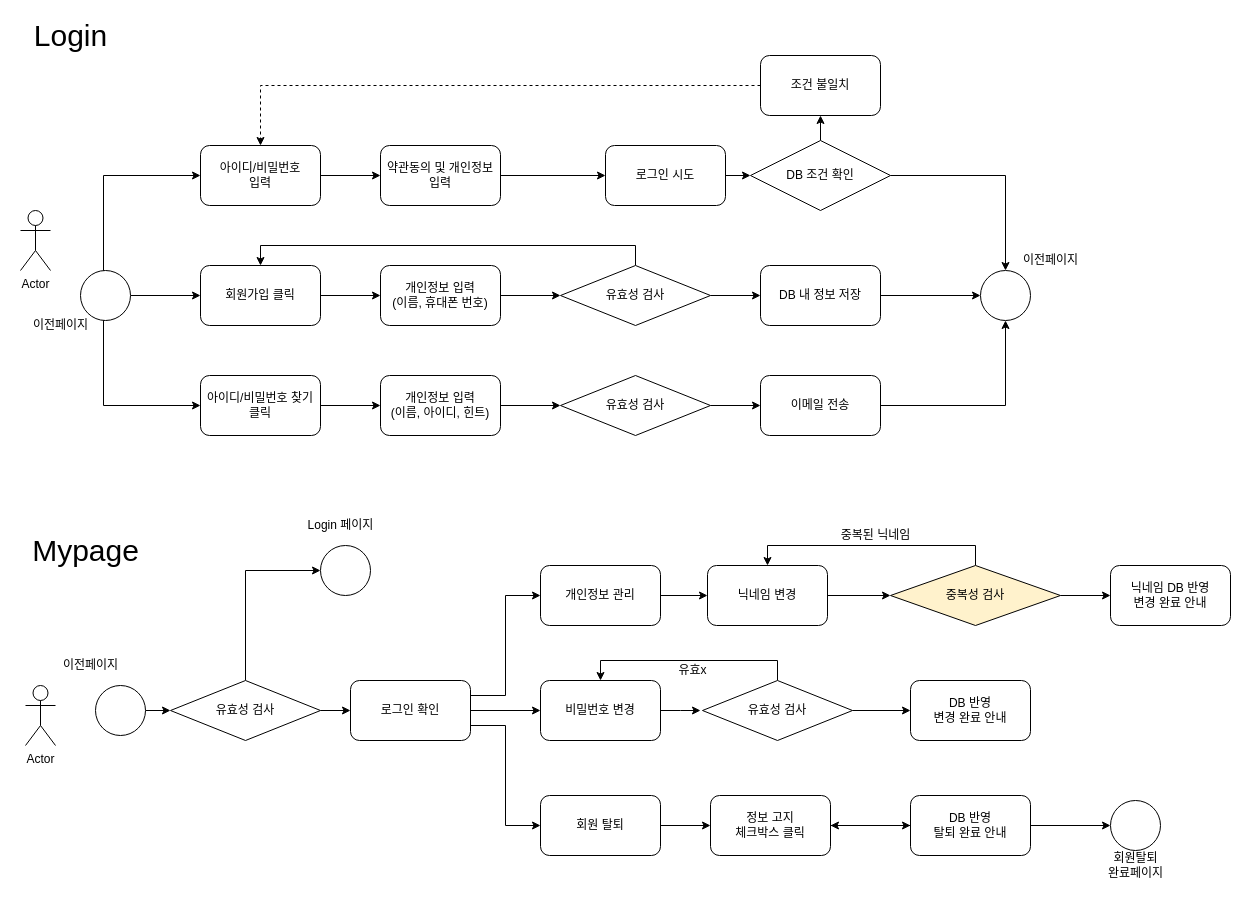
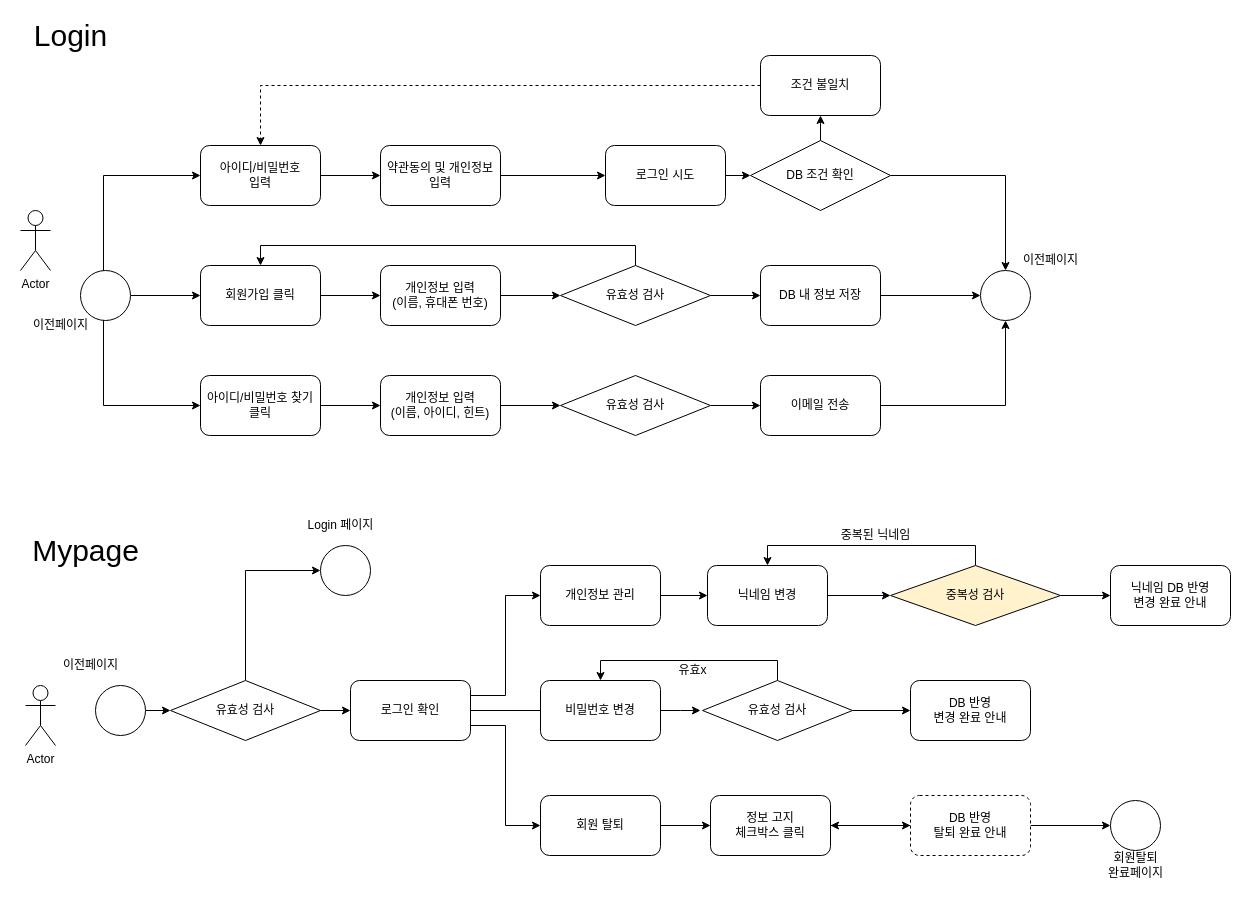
edge "로그인 확인" -> "비밀번호 변경": arrowhead classic -> none
node "DB 반영 탈퇴 완료 안내": style solid -> dashed
